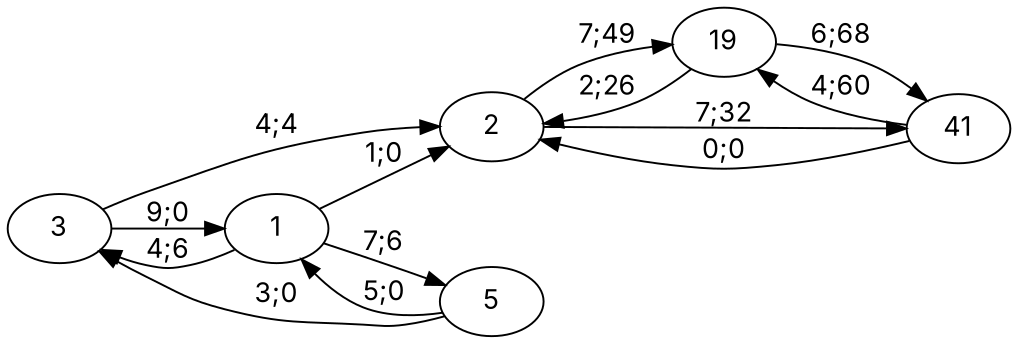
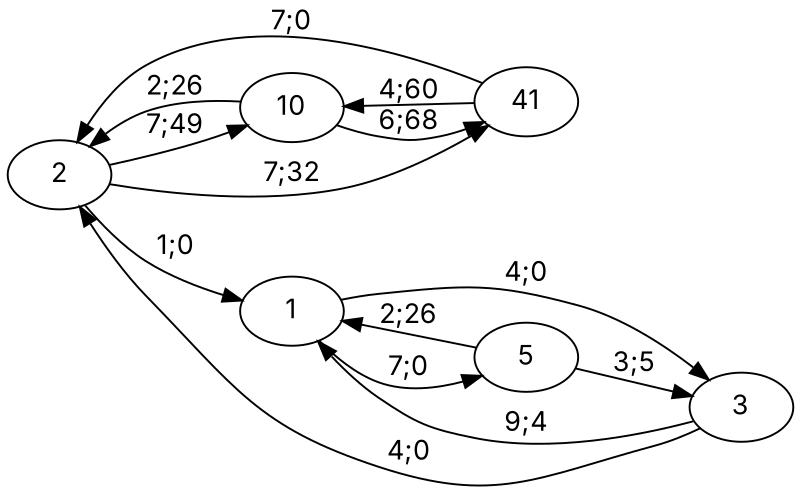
node "19": label "19" -> "10"
edge "3" -> "2": label "4;4" -> "4;0"
edge "41" -> "2": label "0;0" -> "7;0"
edge "1" -> "2": reversed
edge "3" -> "1": label "9;0" -> "9;4"
edge "1" -> "5": label "7;6" -> "7;0"
edge "1" -> "3": label "4;6" -> "4;0"
edge "5" -> "1": label "5;0" -> "2;26"
edge "5" -> "3": label "3;0" -> "3;5"
